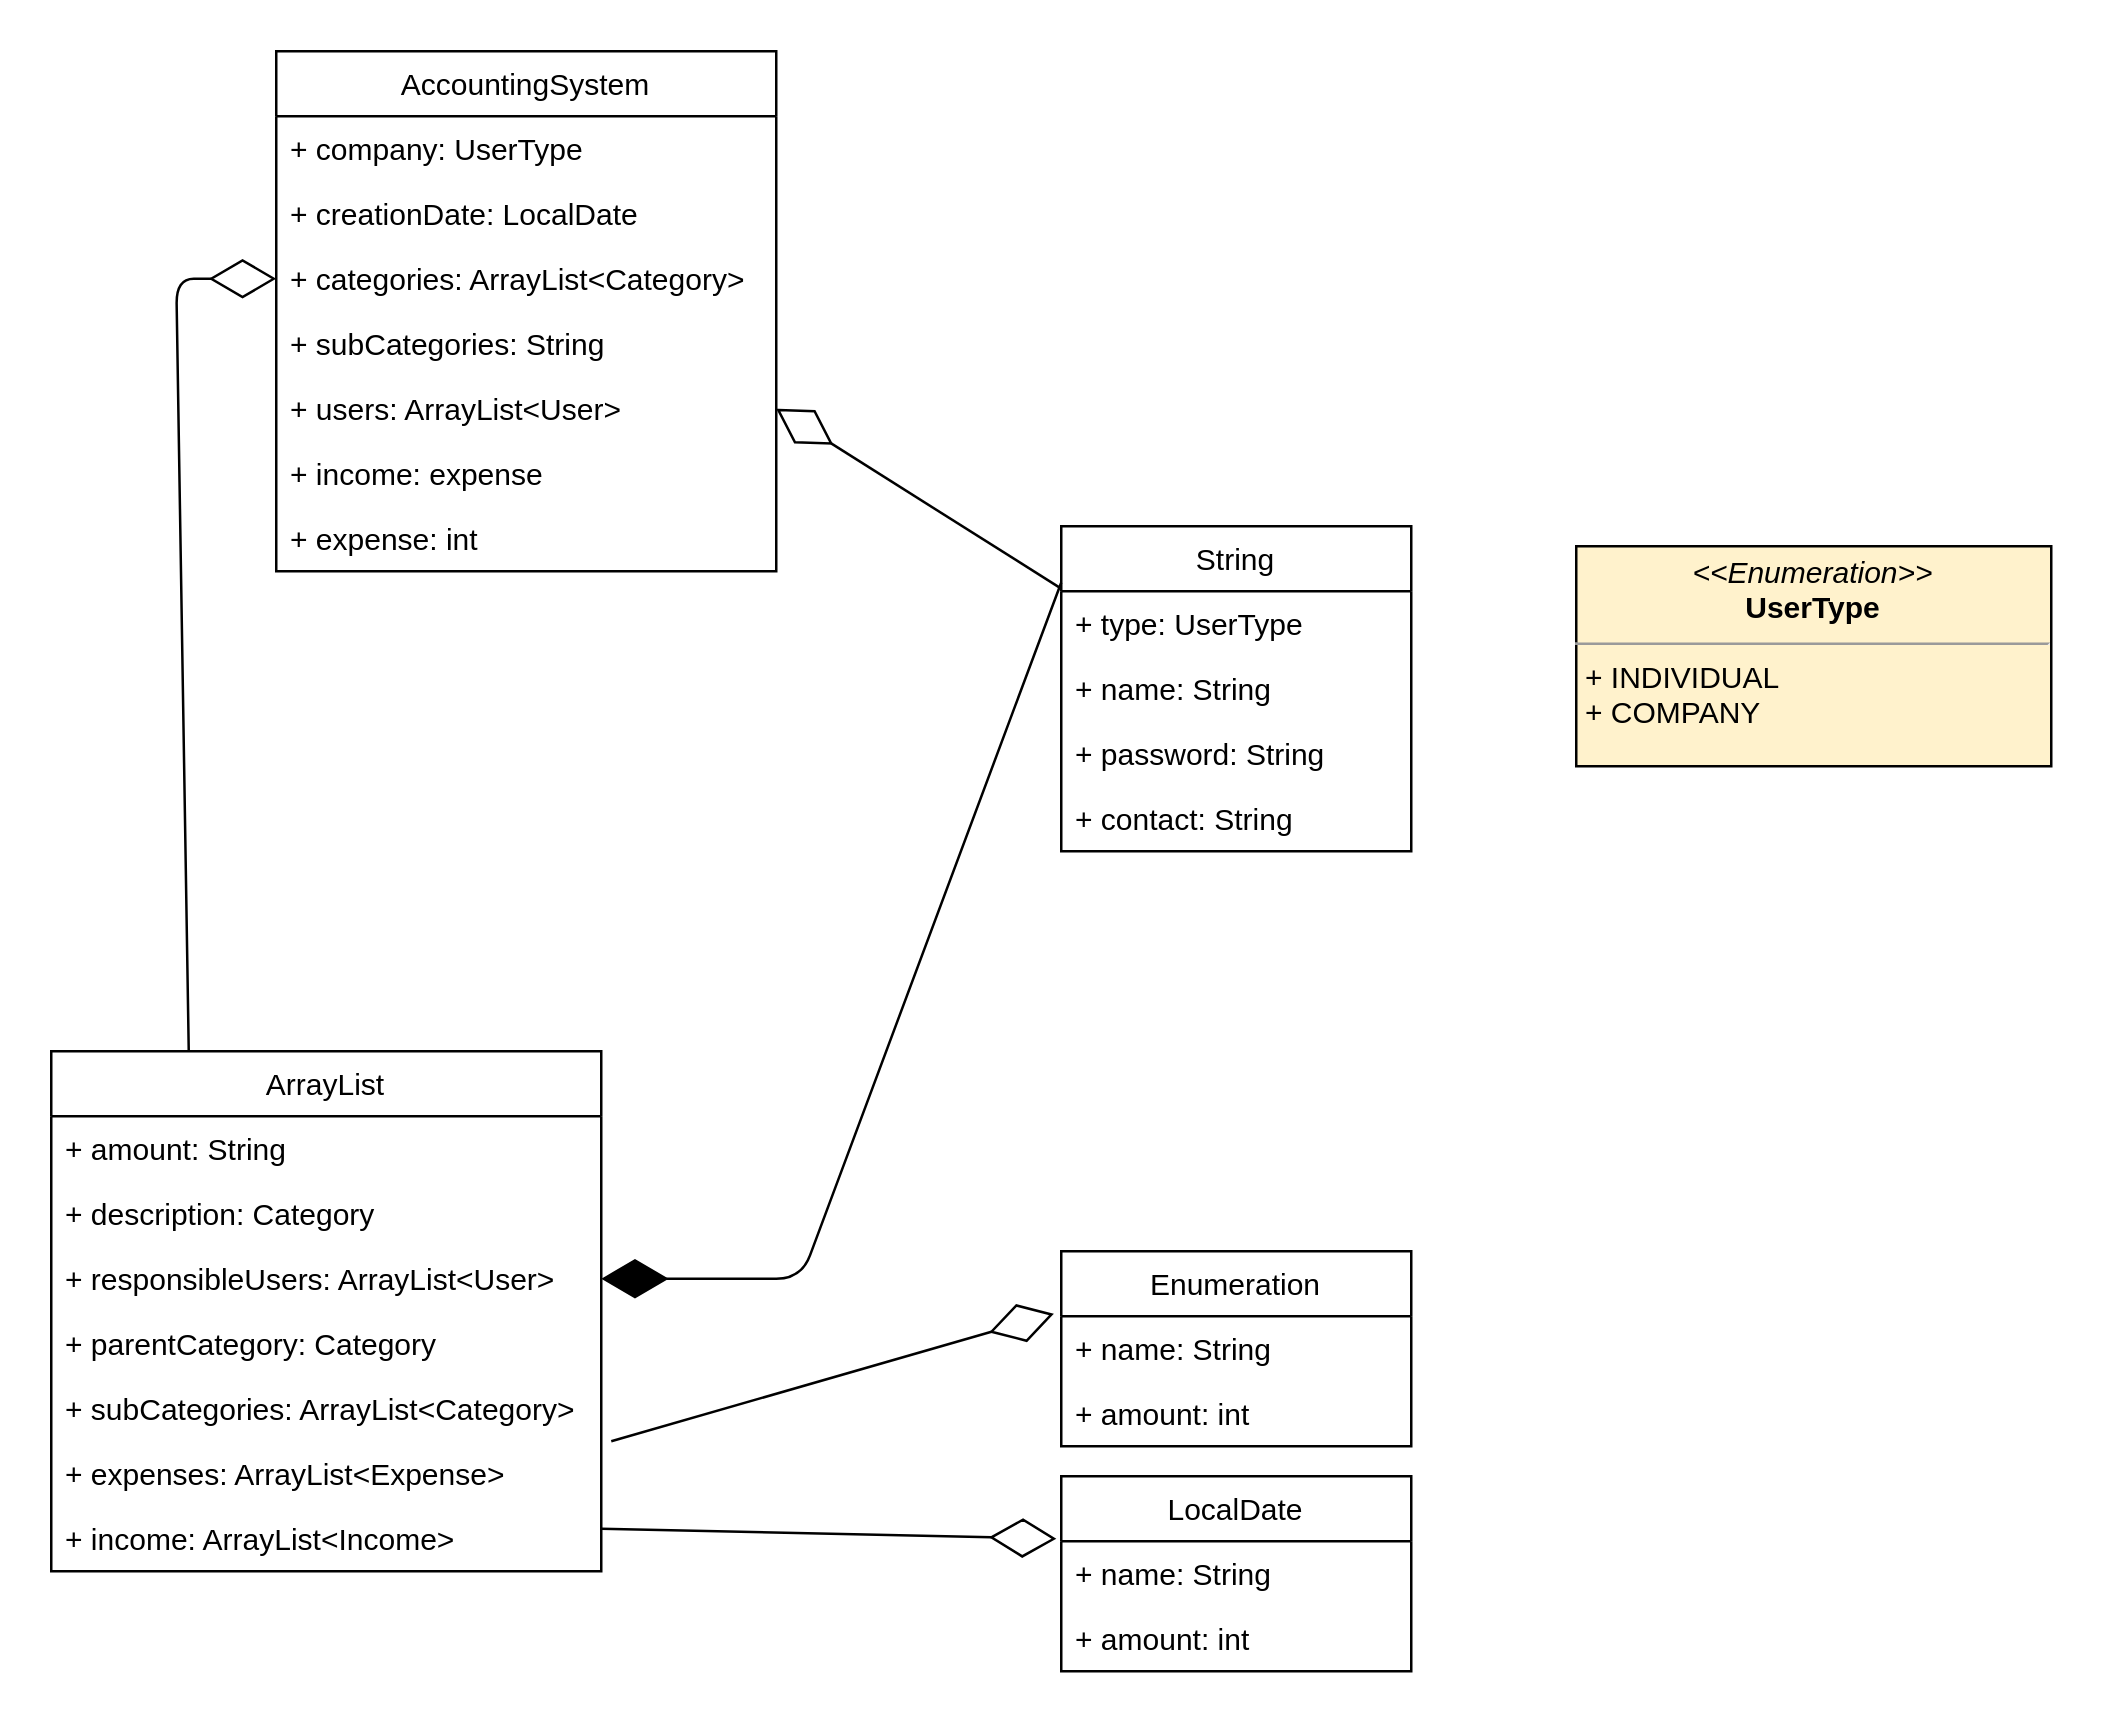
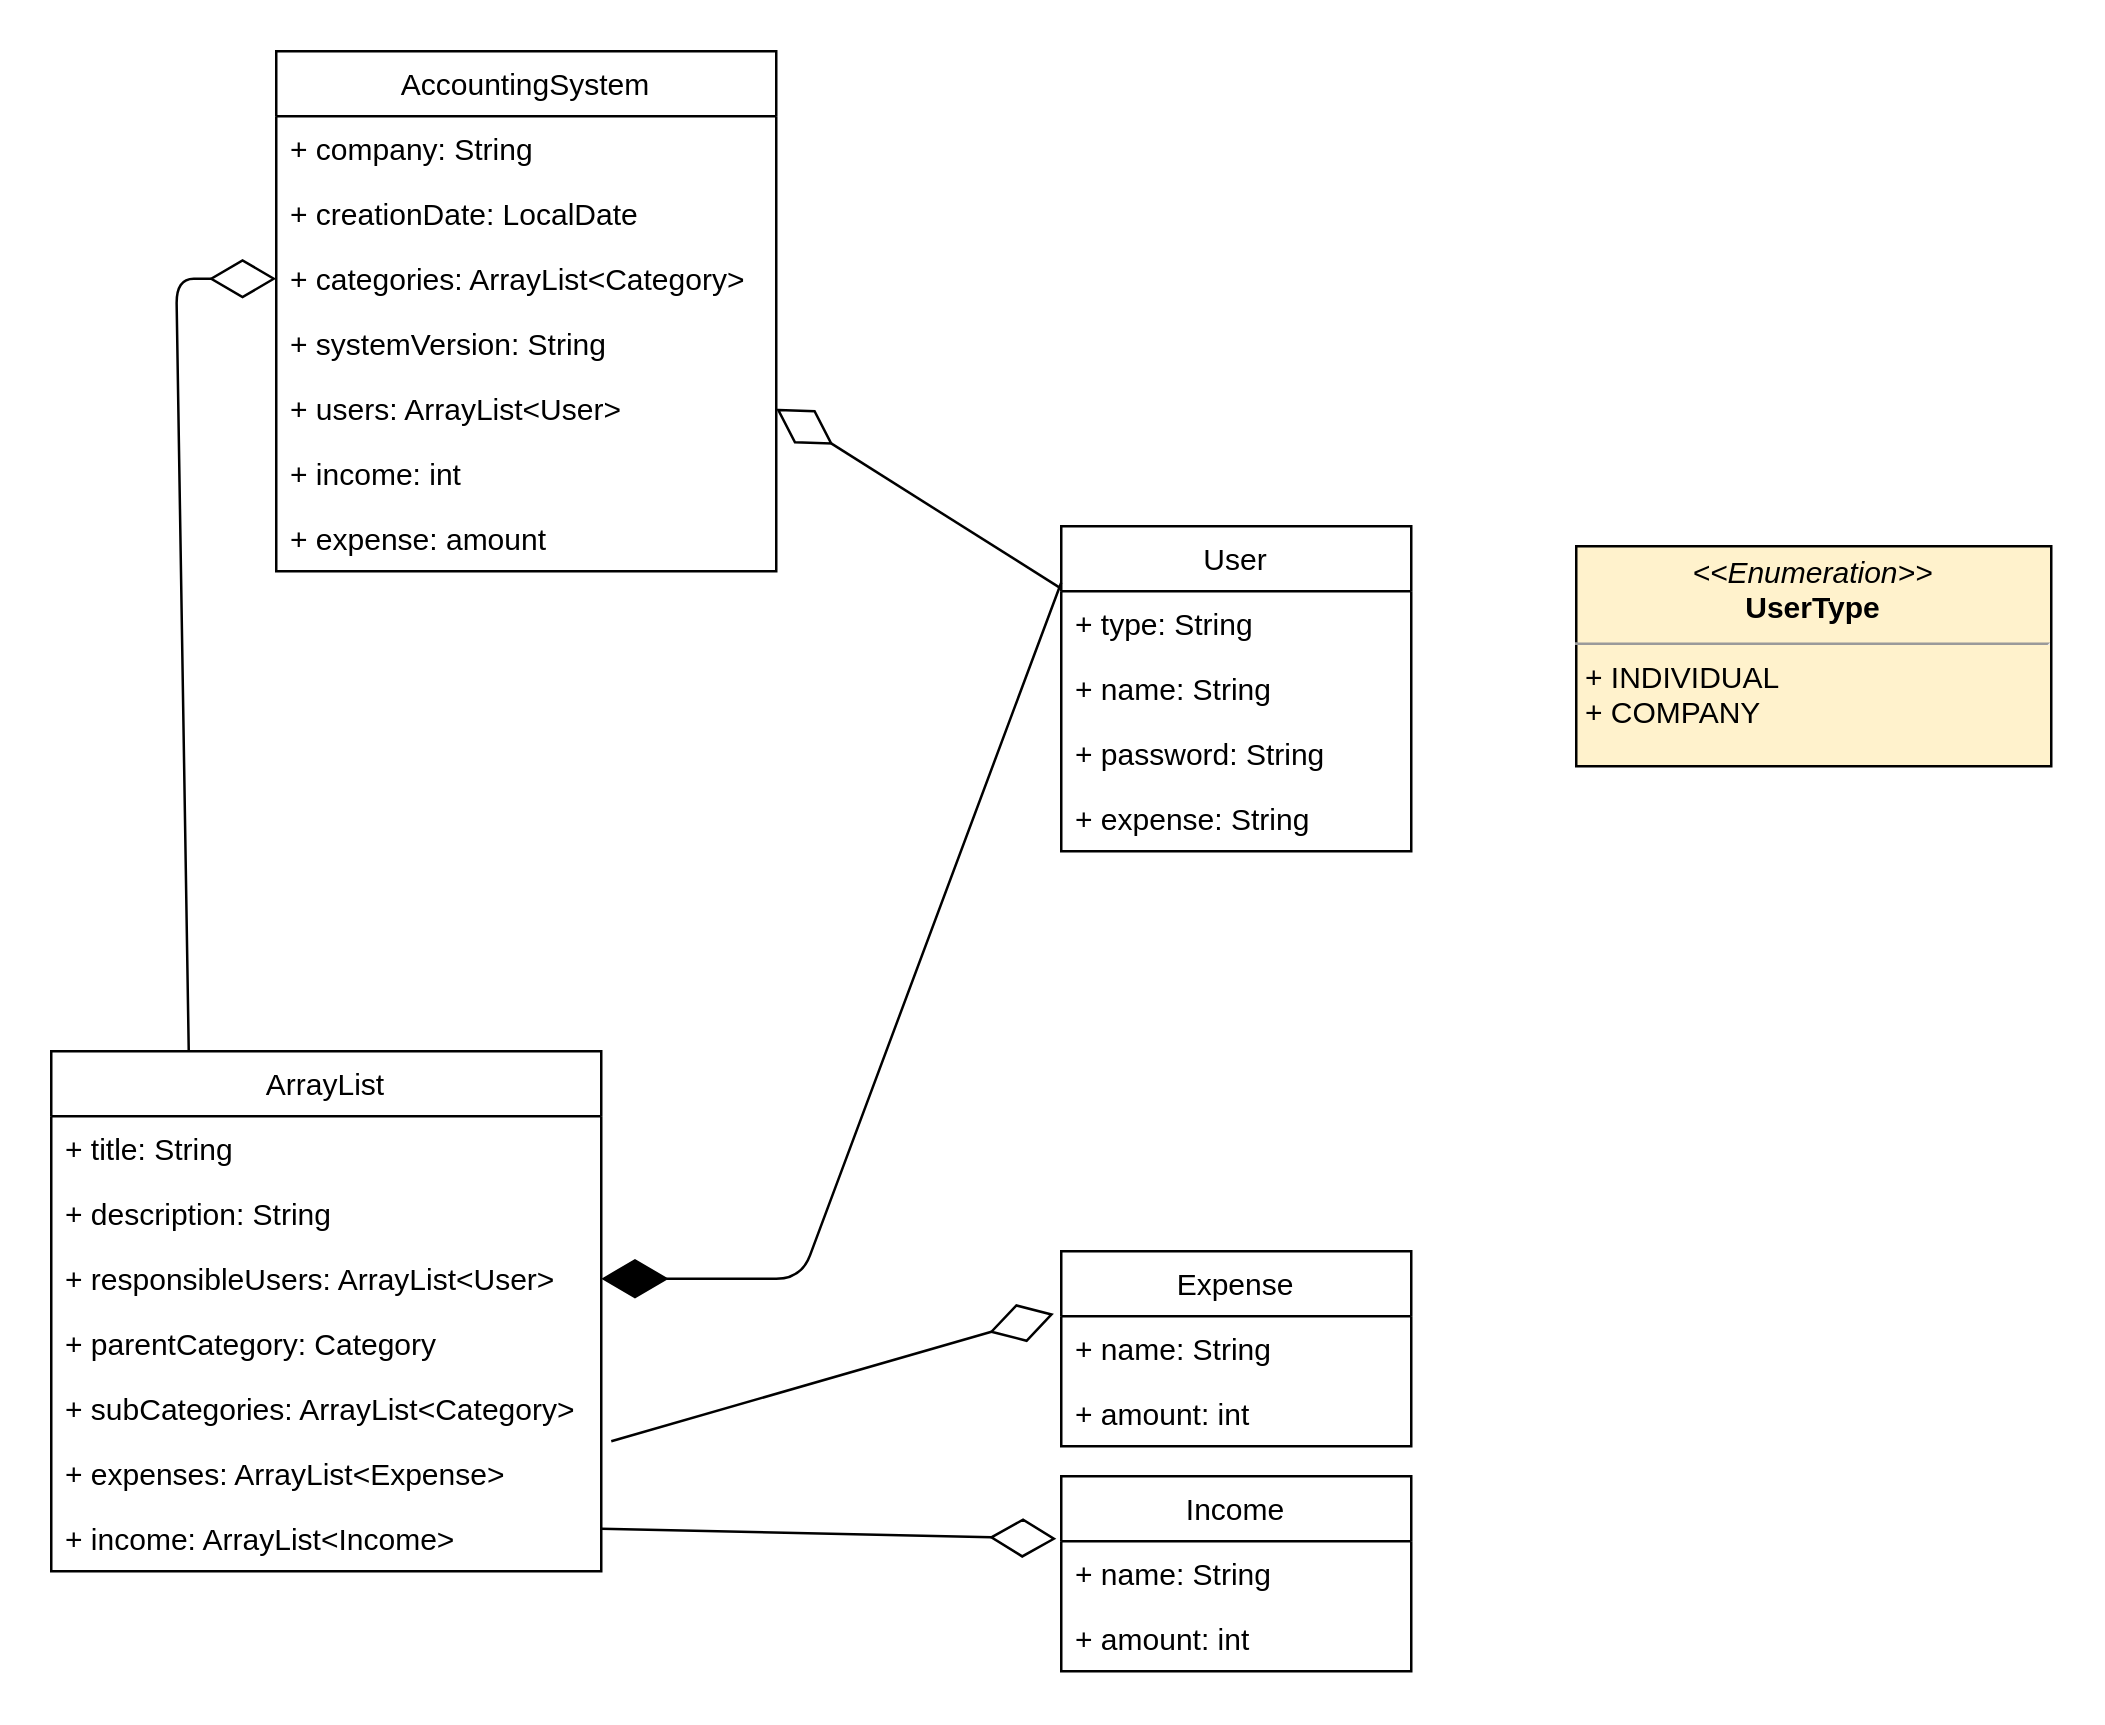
node "+ company: UserType": label "+ company: UserType" -> "+ company: String"
node "+ subCategories: String": label "+ subCategories: String" -> "+ systemVersion: String"
node "+ income: expense": label "+ income: expense" -> "+ income: int"
node "+ expense: int": label "+ expense: int" -> "+ expense: amount"
node "String": label "String" -> "User"
node "+ type: UserType": label "+ type: UserType" -> "+ type: String"
node "+ contact: String": label "+ contact: String" -> "+ expense: String"
node "+ amount: String": label "+ amount: String" -> "+ title: String"
node "+ description: Category": label "+ description: Category" -> "+ description: String"
node "Enumeration": label "Enumeration" -> "Expense"
node "LocalDate": label "LocalDate" -> "Income"
